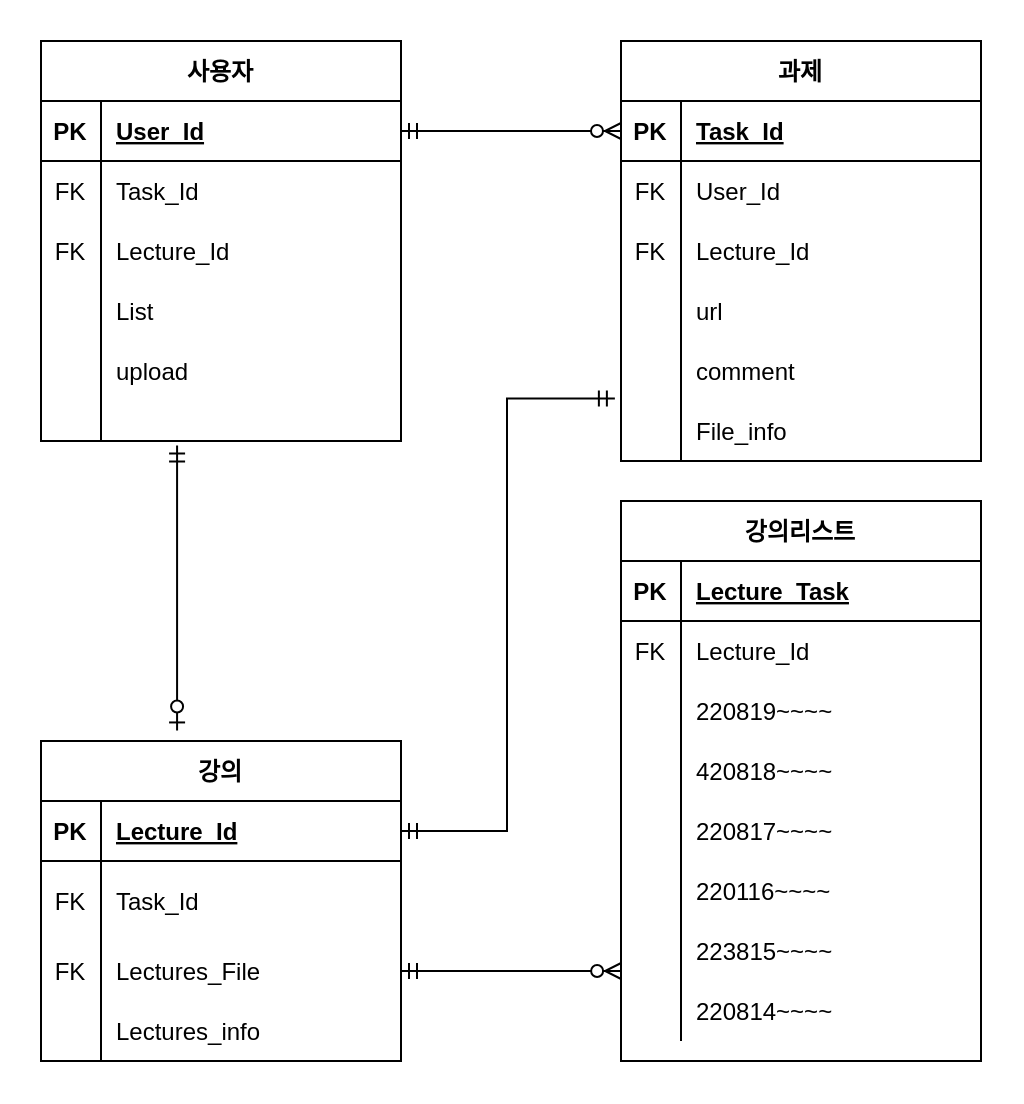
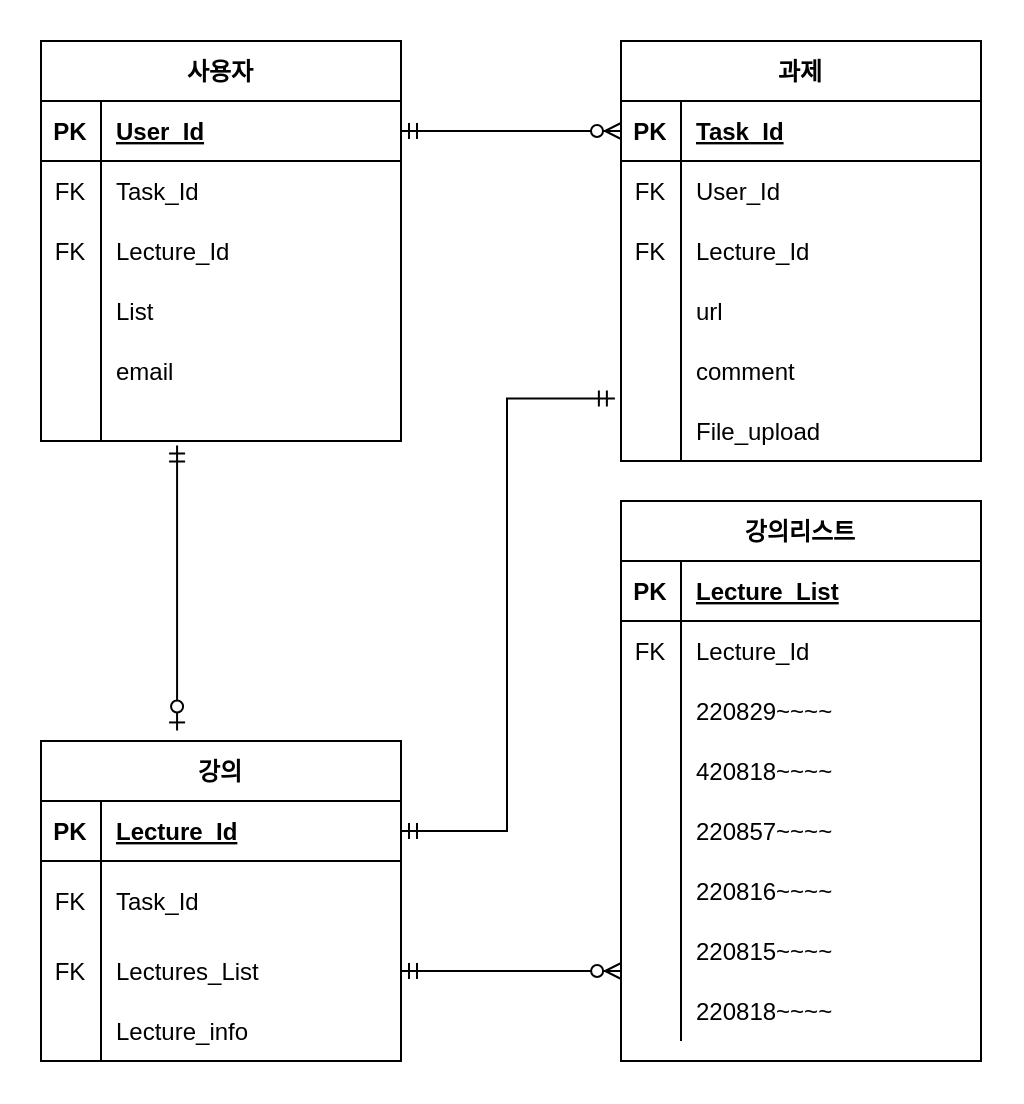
node "upload": label "upload" -> "email"
node "File_info": label "File_info" -> "File_upload"
node "Lecture_Task": label "Lecture_Task" -> "Lecture_List"
node "220819~~~~": label "220819~~~~" -> "220829~~~~"
node "220817~~~~": label "220817~~~~" -> "220857~~~~"
node "220116~~~~": label "220116~~~~" -> "220816~~~~"
node "223815~~~~": label "223815~~~~" -> "220815~~~~"
node "Lectures_File": label "Lectures_File" -> "Lectures_List"
node "220814~~~~": label "220814~~~~" -> "220818~~~~"
node "Lectures_info": label "Lectures_info" -> "Lecture_info"
